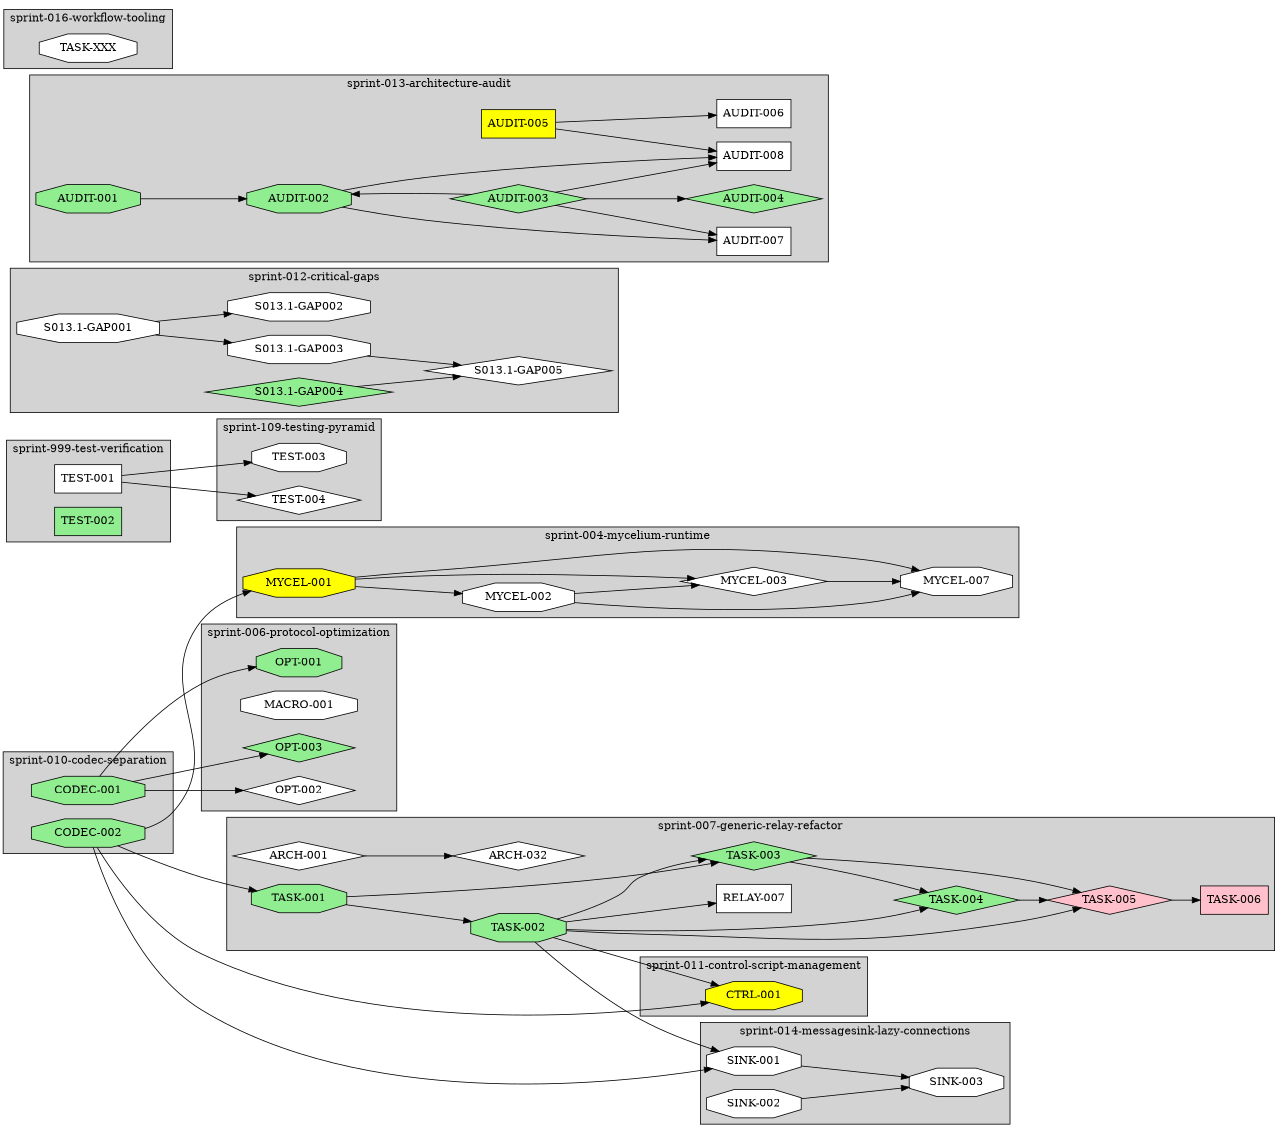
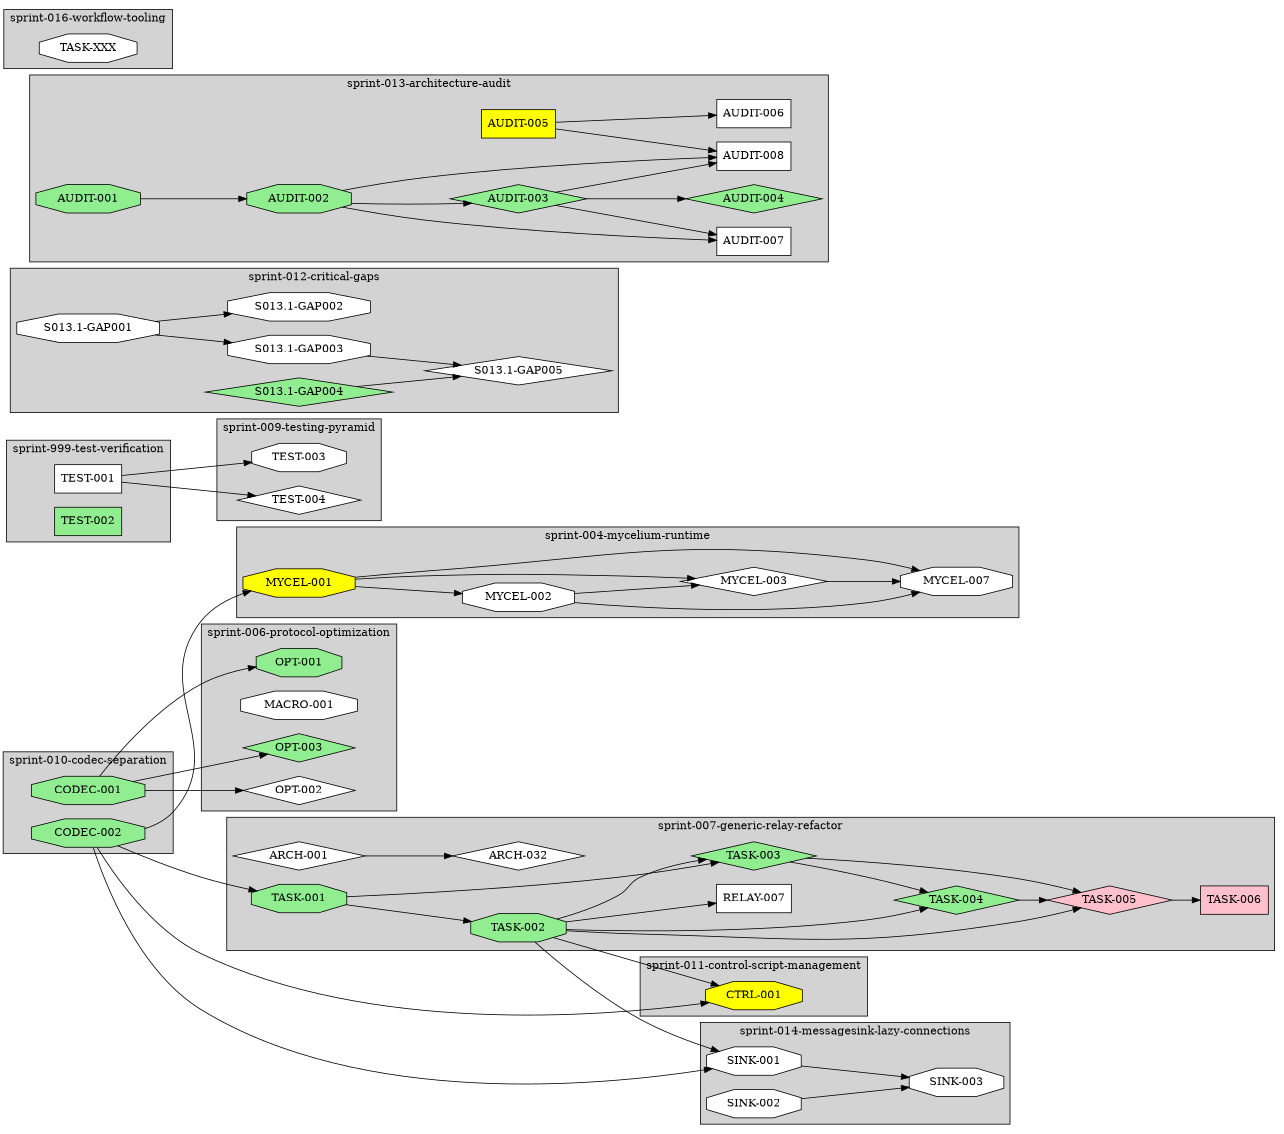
edge "AUDIT-003" -> "AUDIT-002": reversed
cluster "sprint-109-testing-pyramid": label "sprint-109-testing-pyramid" -> "sprint-009-testing-pyramid"
